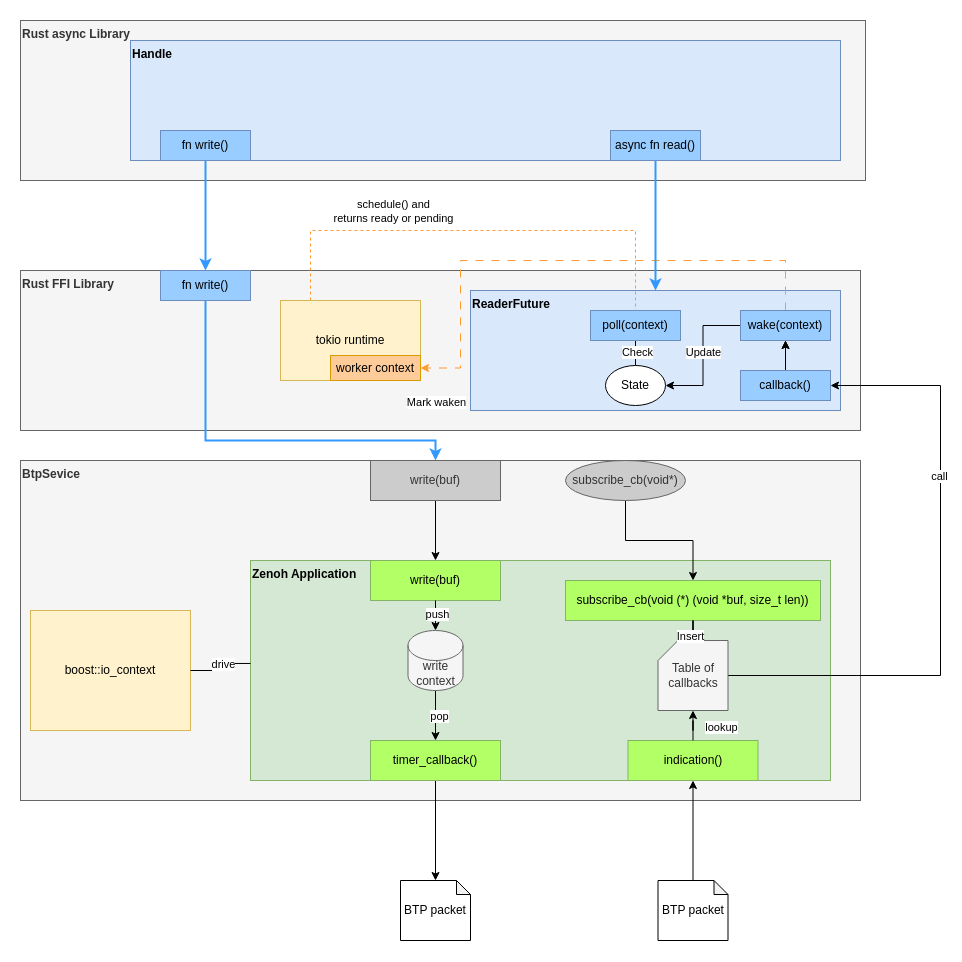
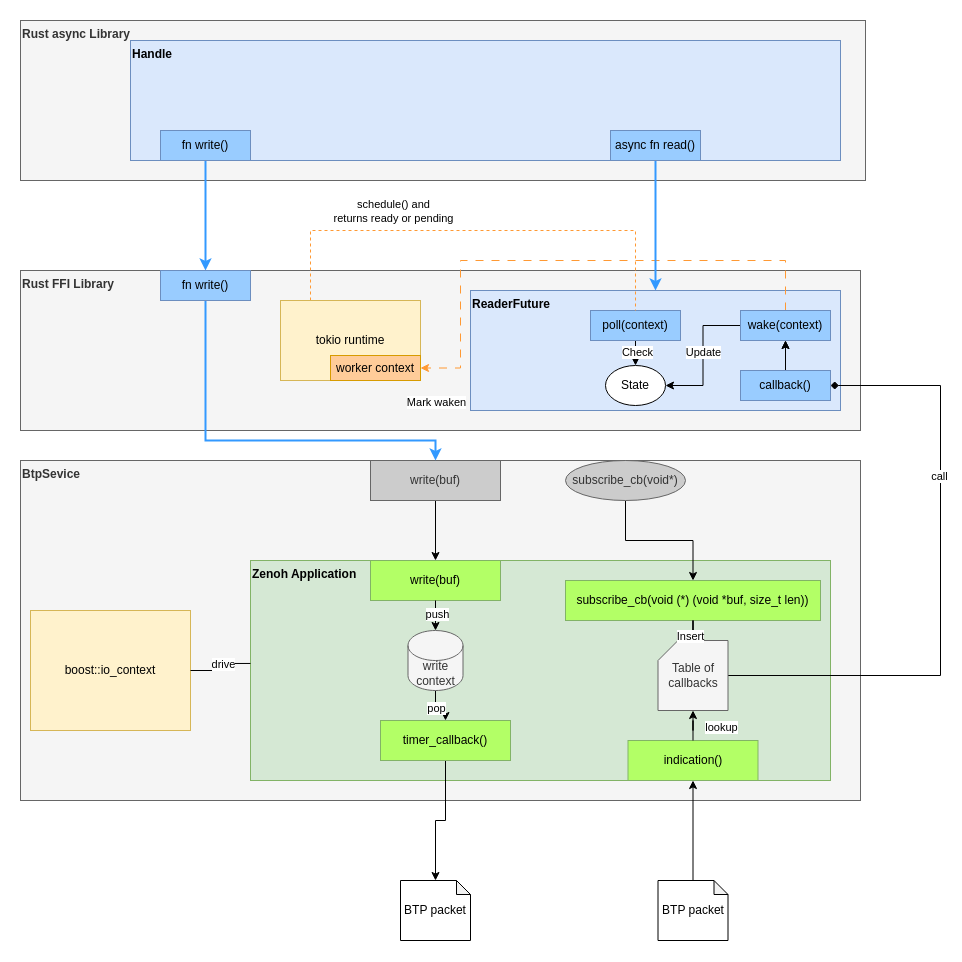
edge "poll(context)" -- "State": arrowhead none -> classic
edge "Table of callbacks" -> "callback()": arrowhead classic -> diamond
node "timer_callback()": moved (436, 761) -> (446, 741)
